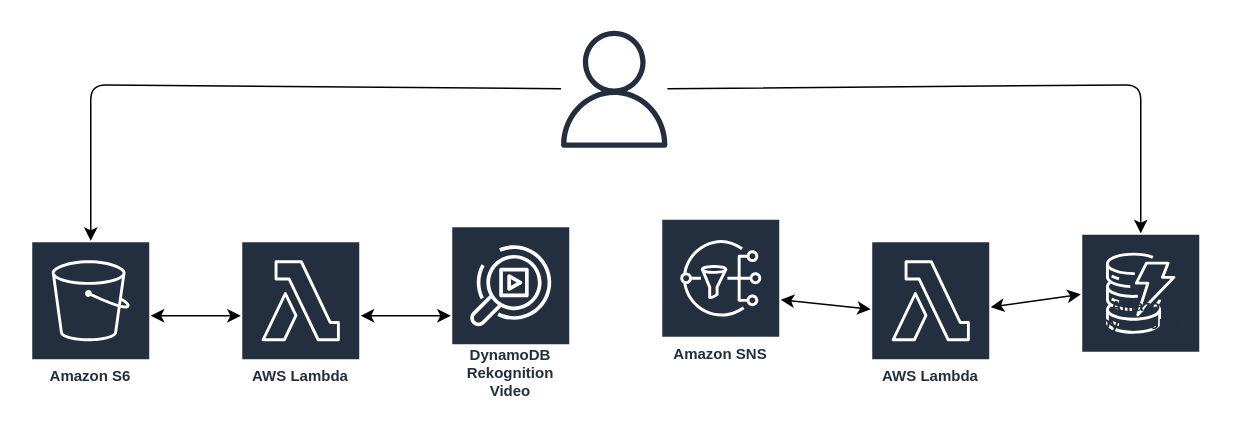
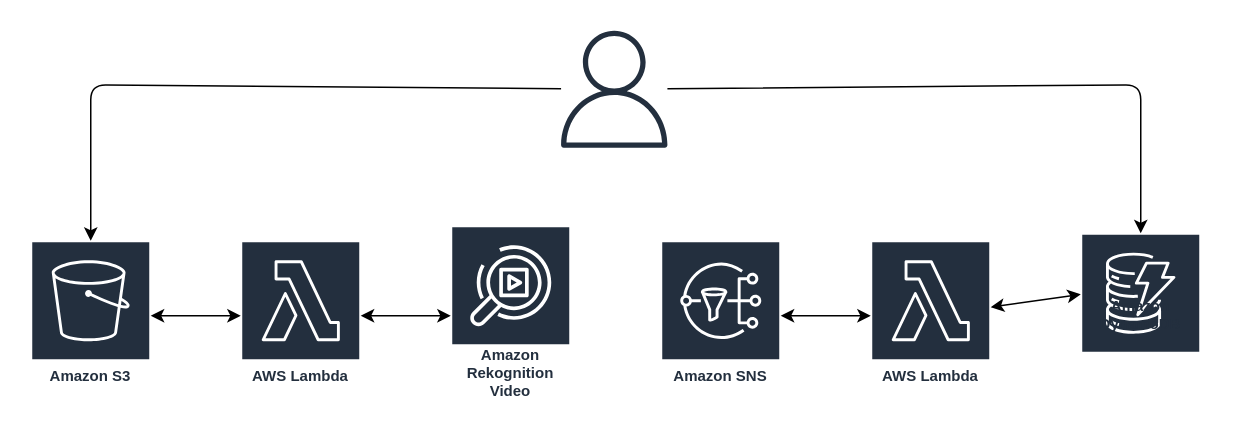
node "Amazon SNS": moved (721, 293) -> (721, 316)
node "Amazon S6": label "Amazon S6" -> "Amazon S3"
node "DynamoDB Rekognition Video": label "DynamoDB Rekognition Video" -> "Amazon Rekognition Video"
